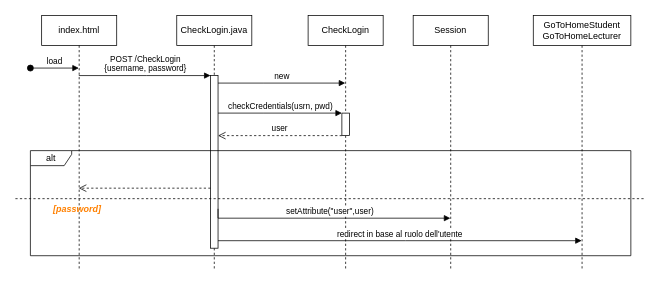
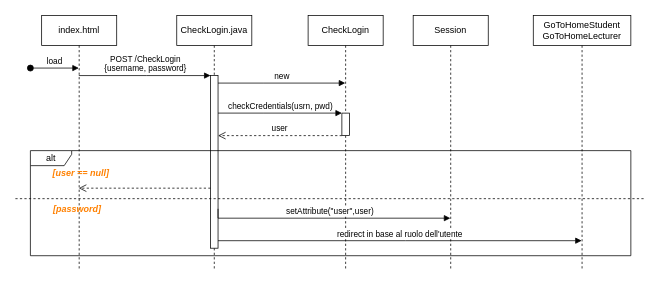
node "[user == null]": added
